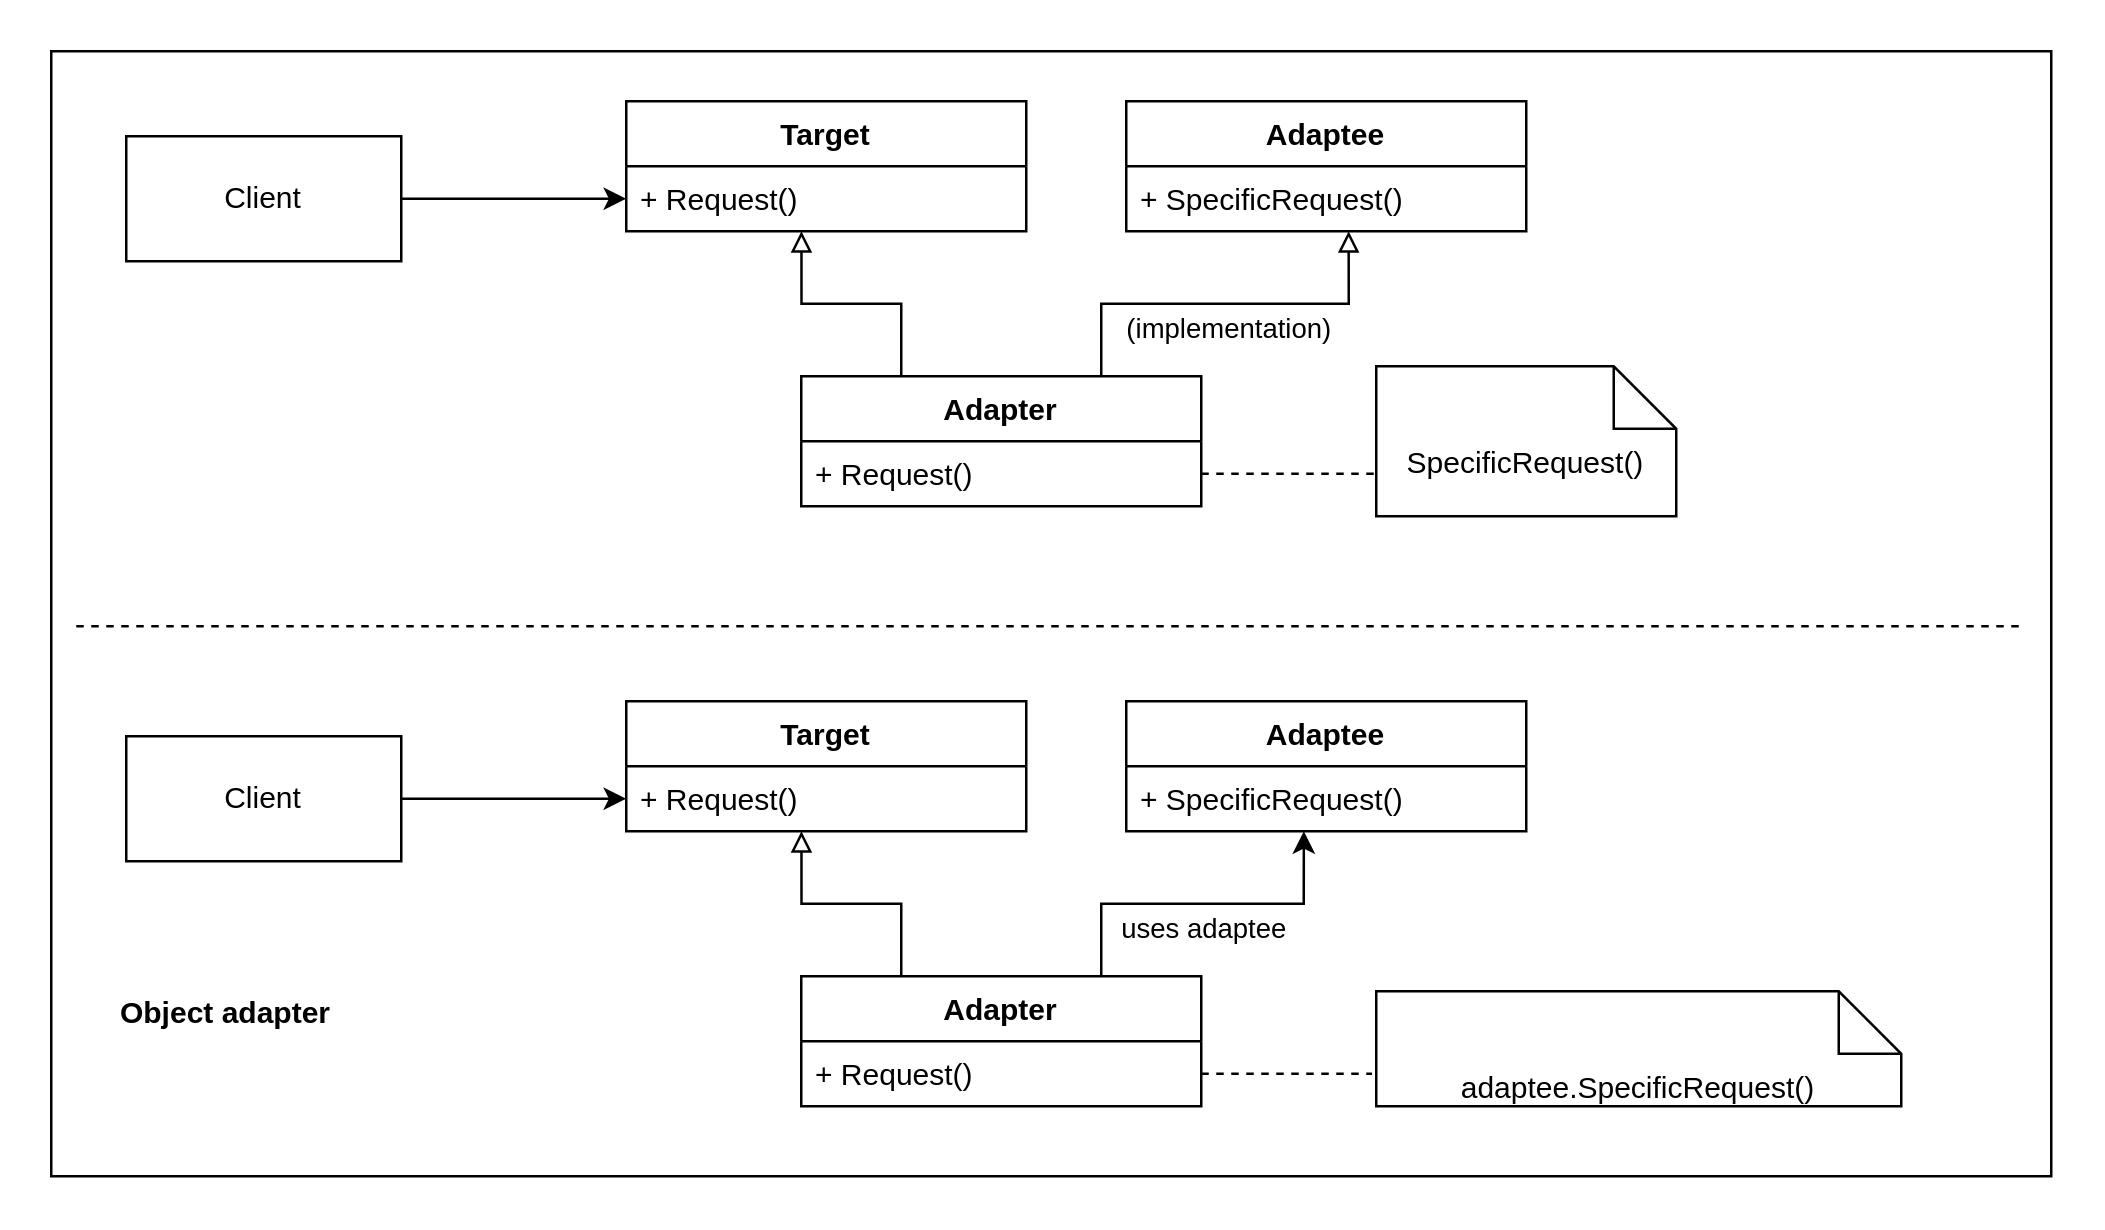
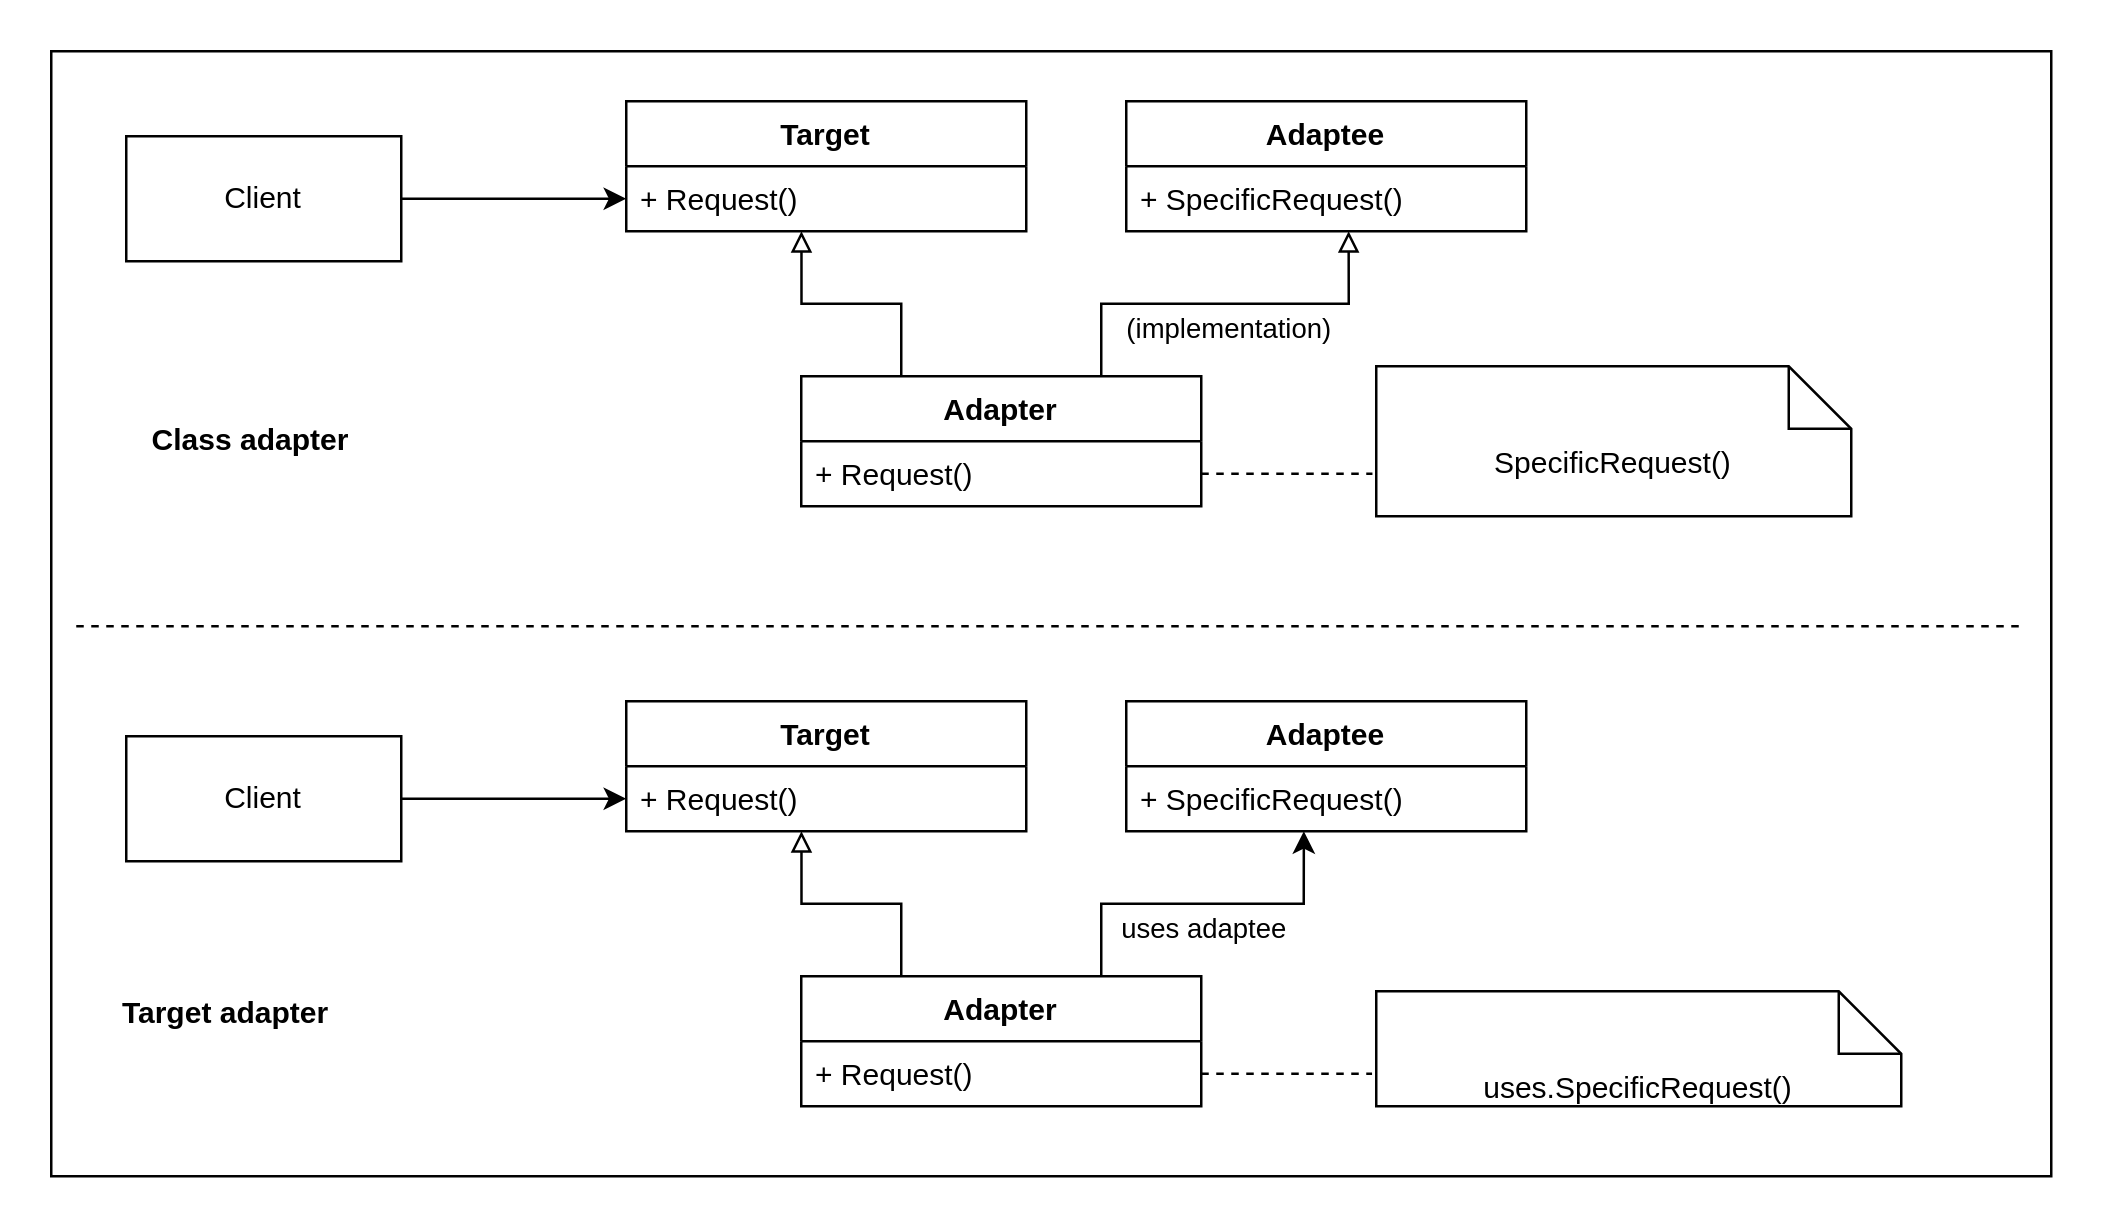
node "Class adapter": added
node "SpecificRequest()": size 300x150 -> 475x150
node "Object adapter": label "Object adapter" -> "Target adapter"
node "adaptee.SpecificRequest()": label "adaptee.SpecificRequest()" -> "uses.SpecificRequest()"
